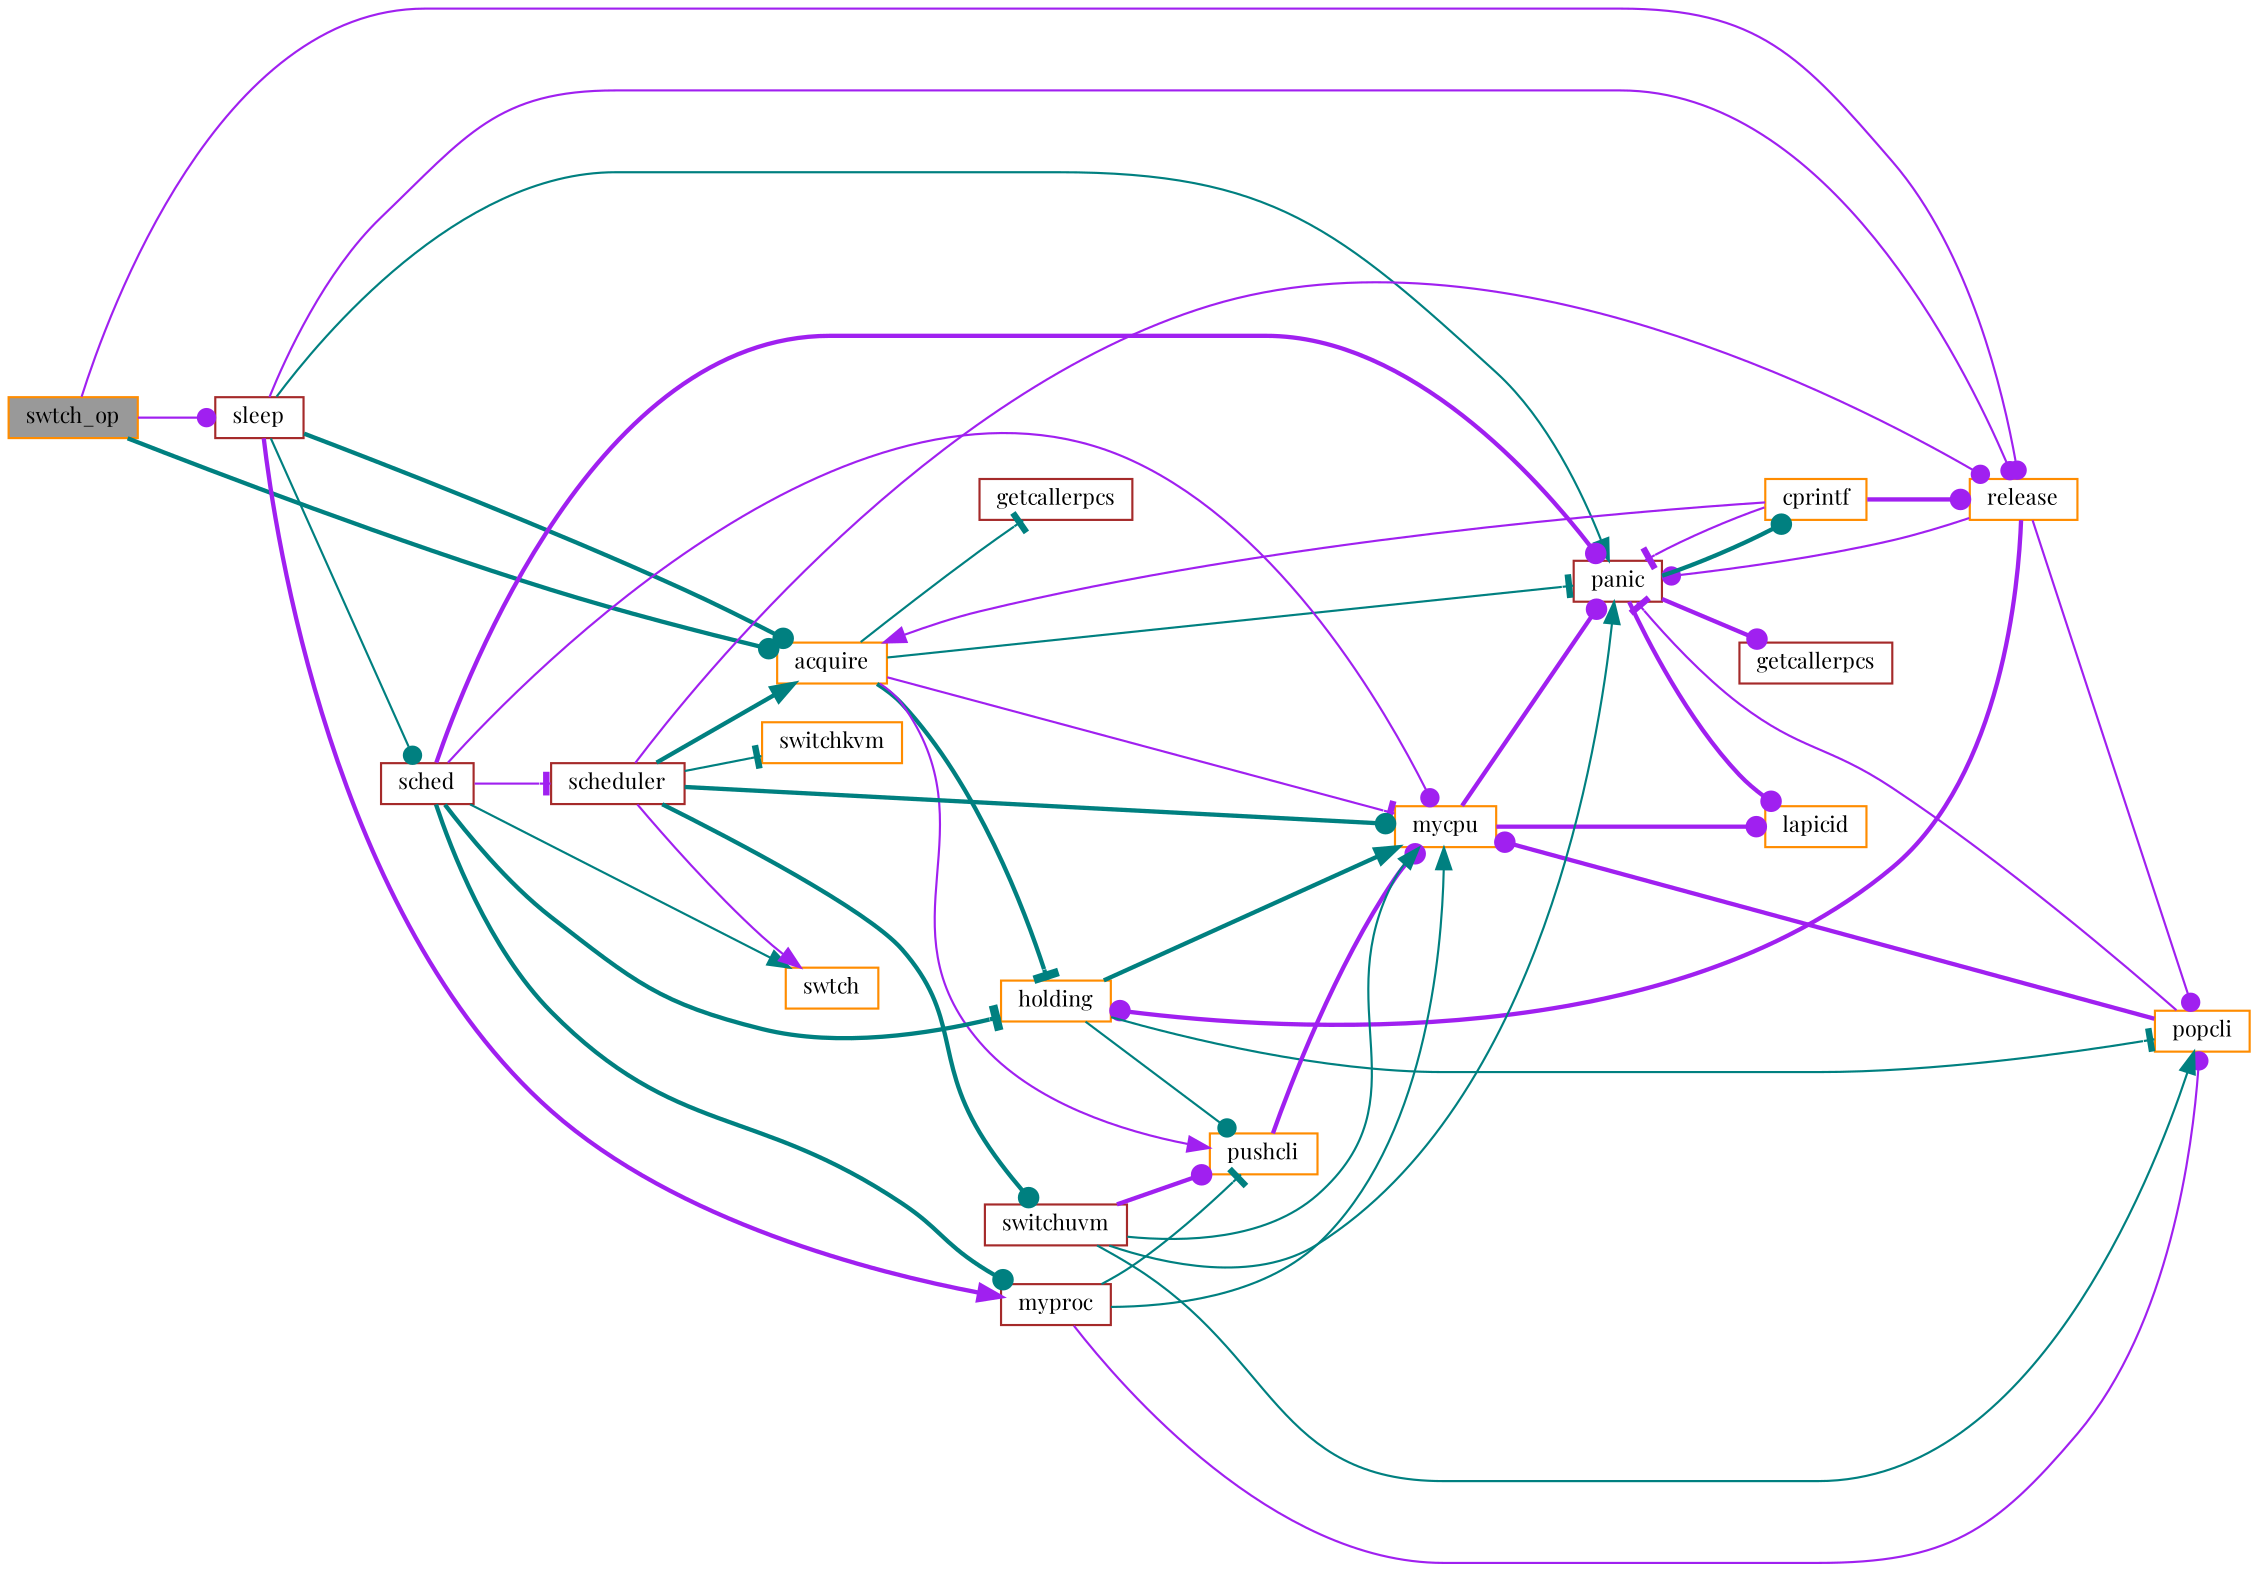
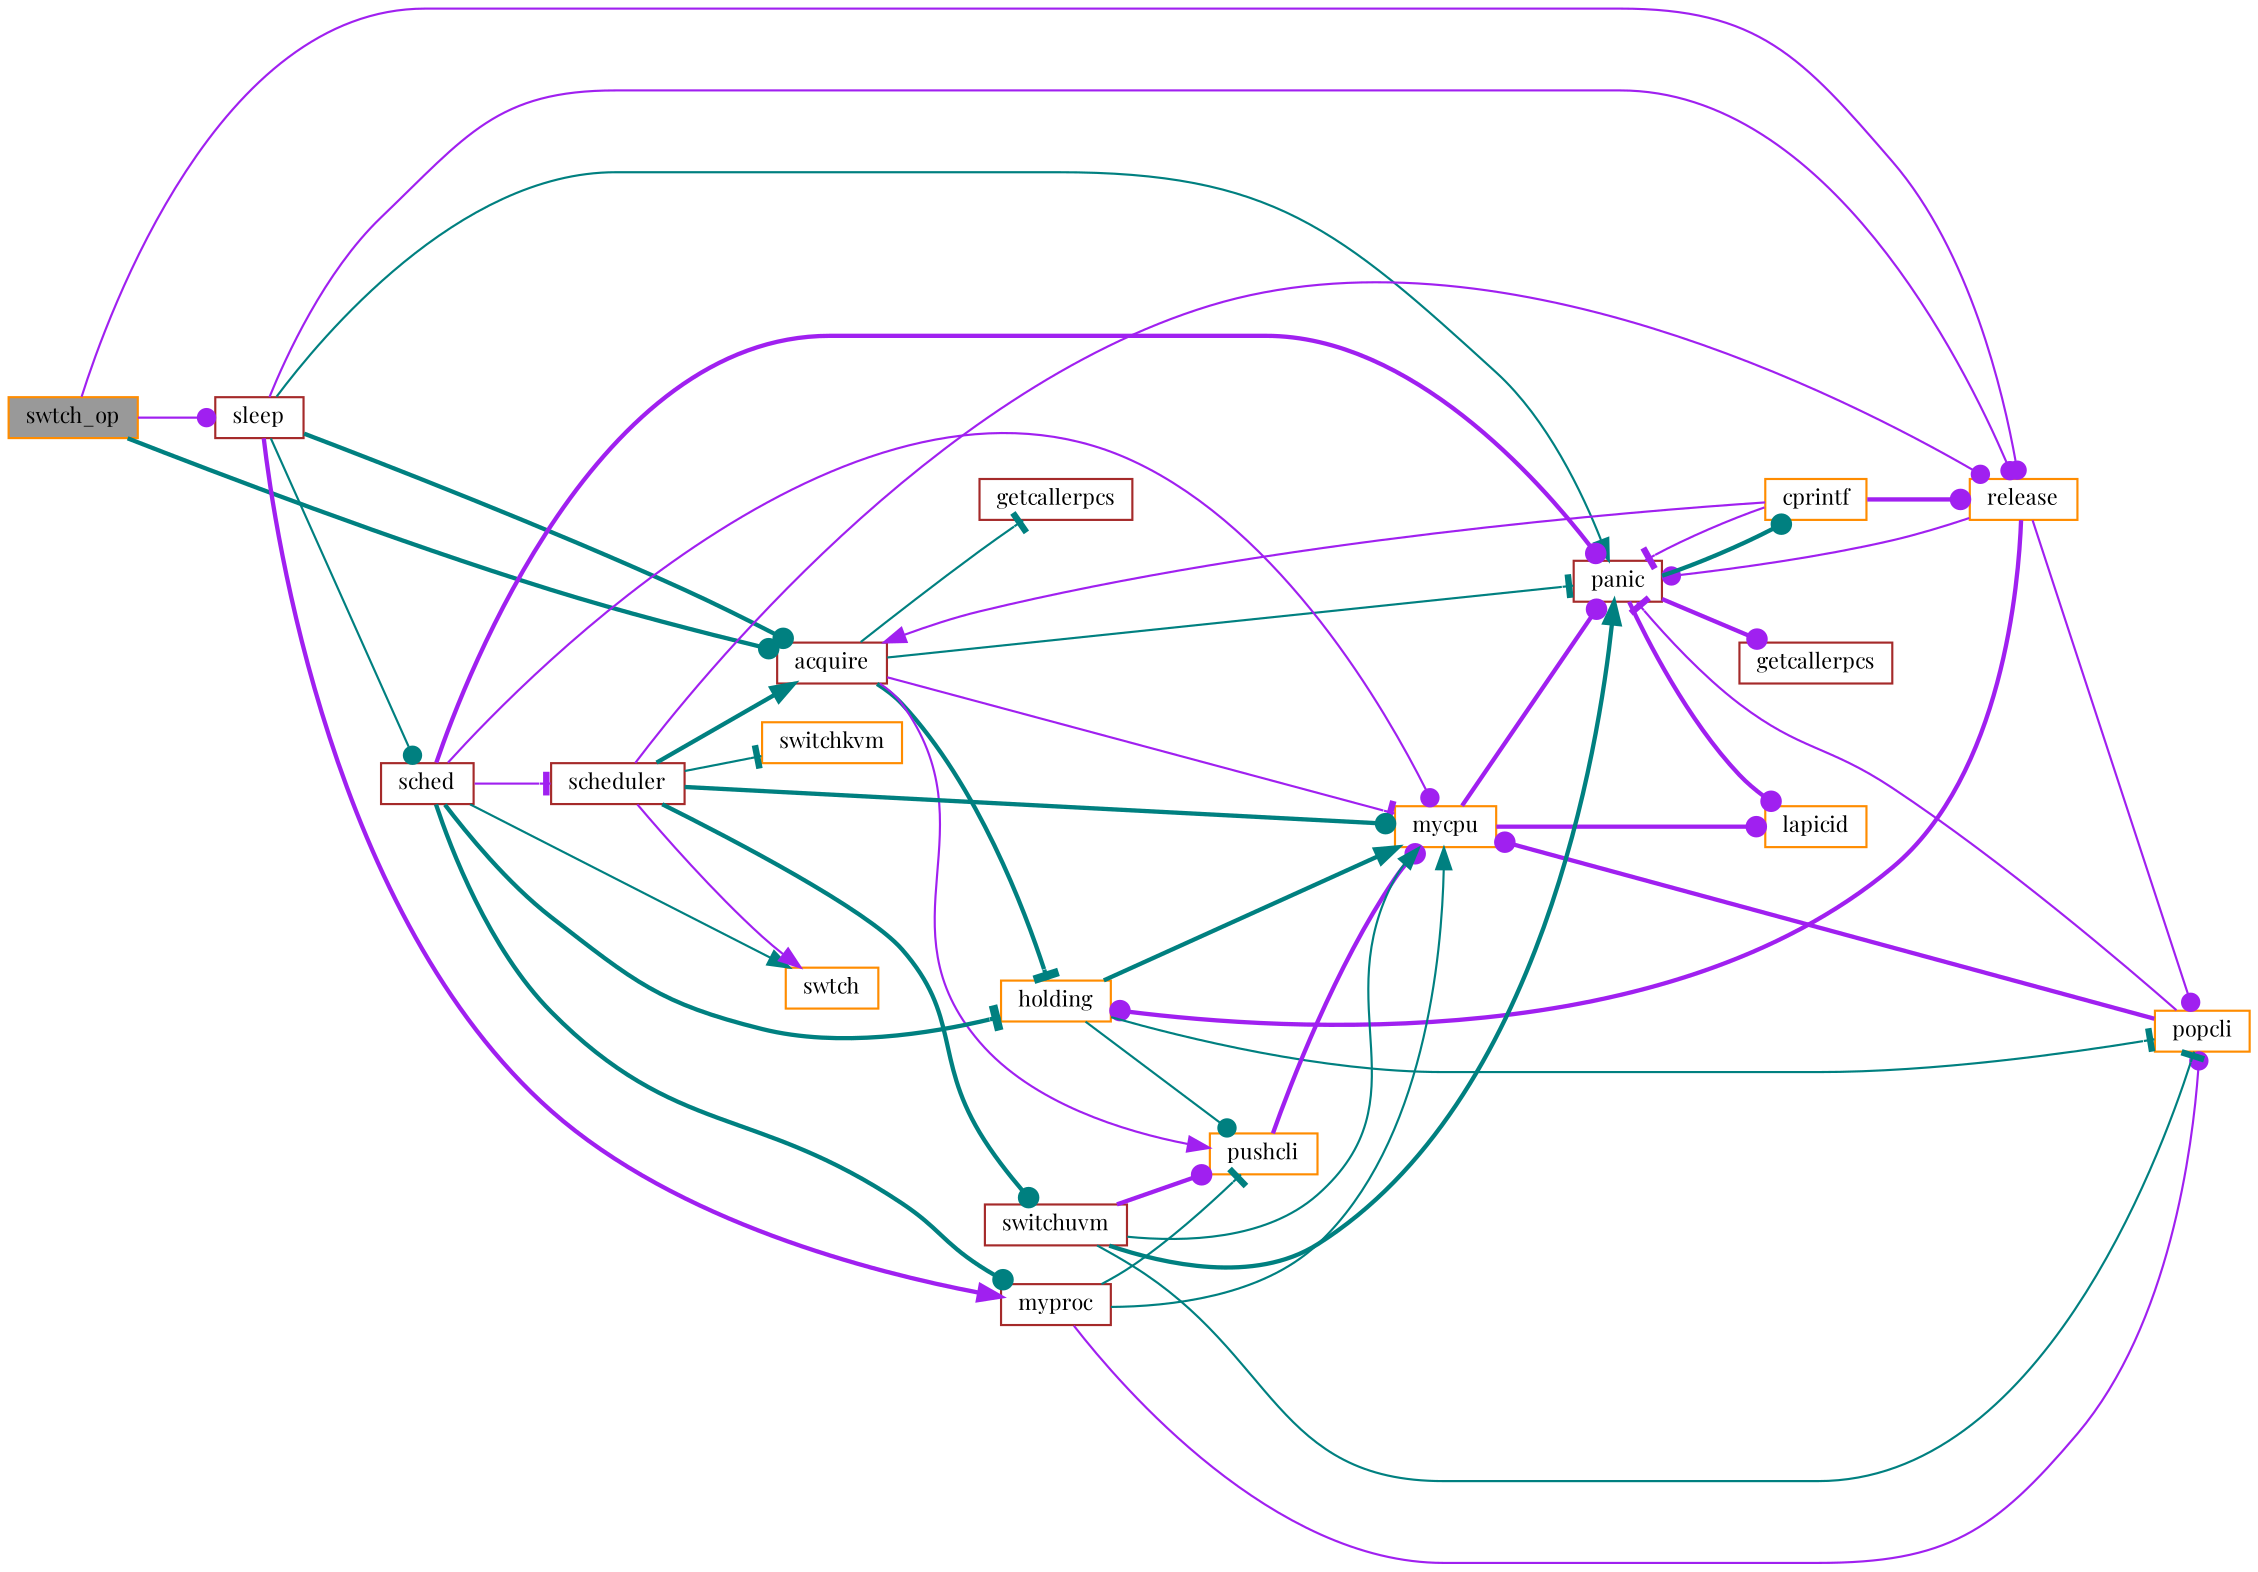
node "acquire": color darkorange -> brown
edge "switchuvm" -> "panic": style solid -> bold
edge "switchuvm" -> "popcli": arrowhead normal -> tee
